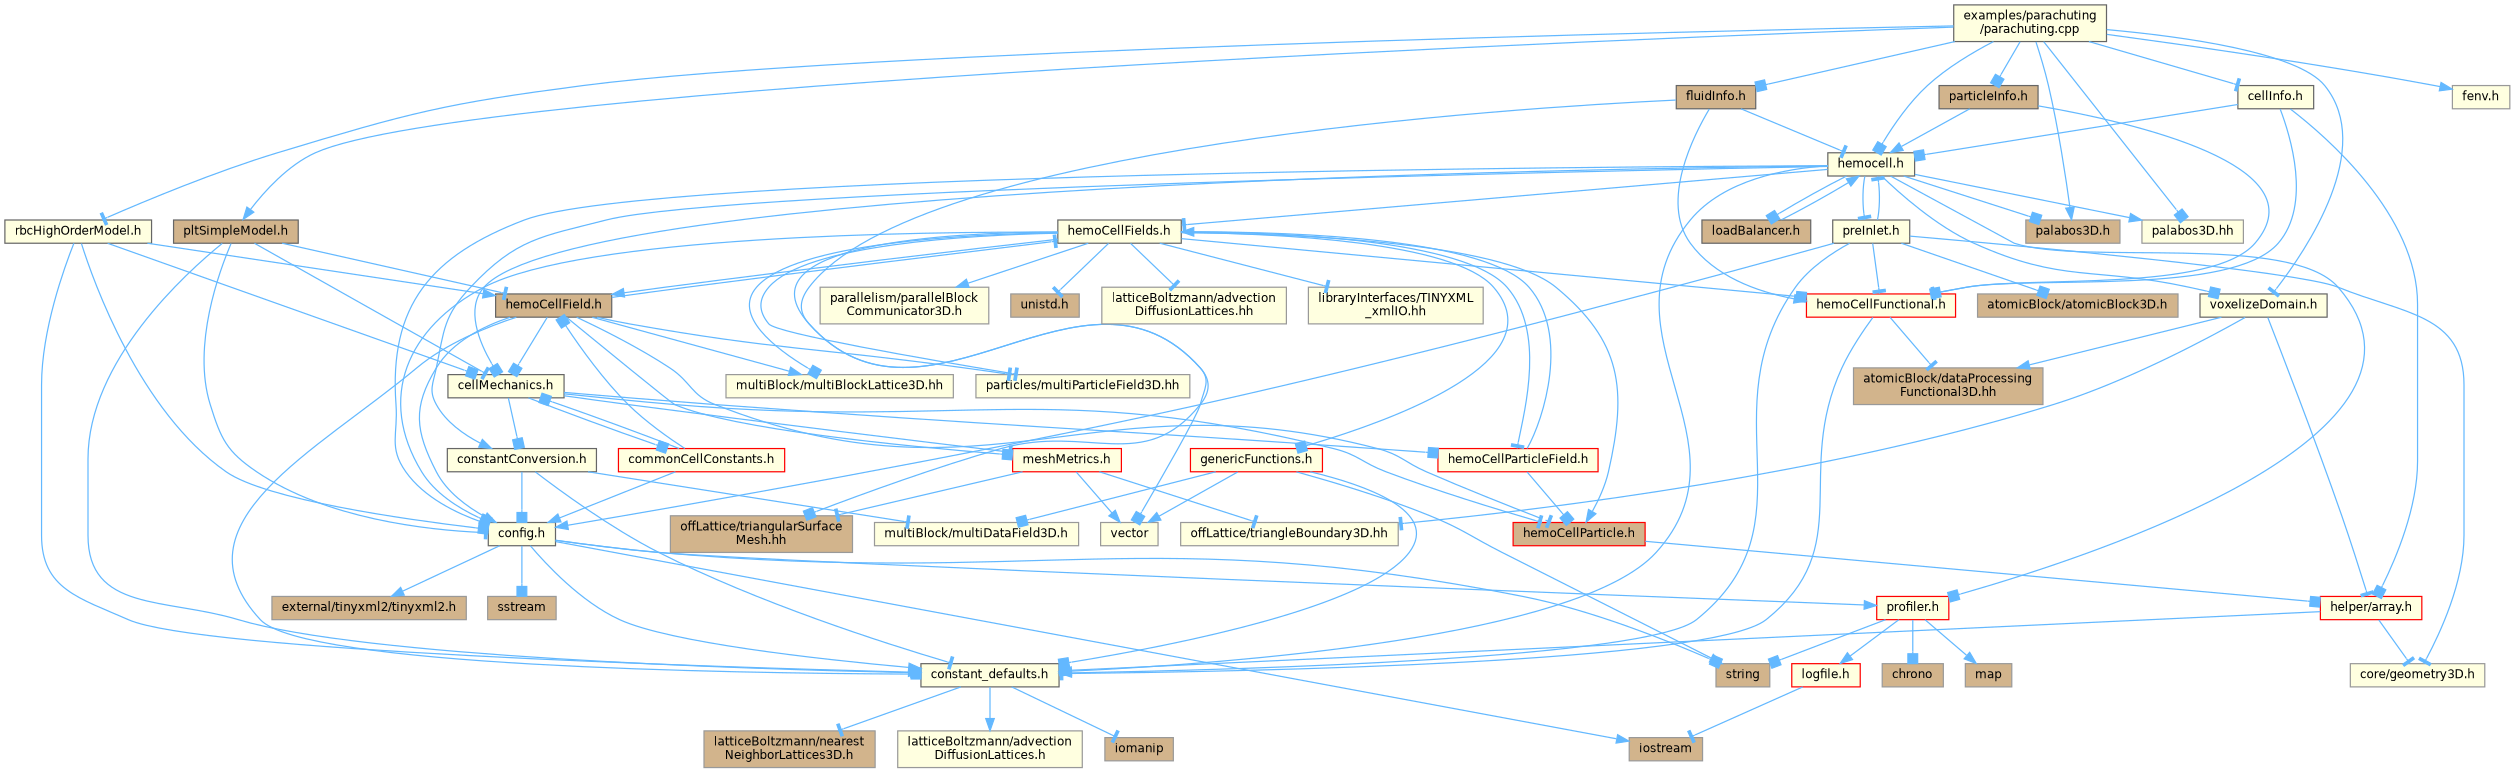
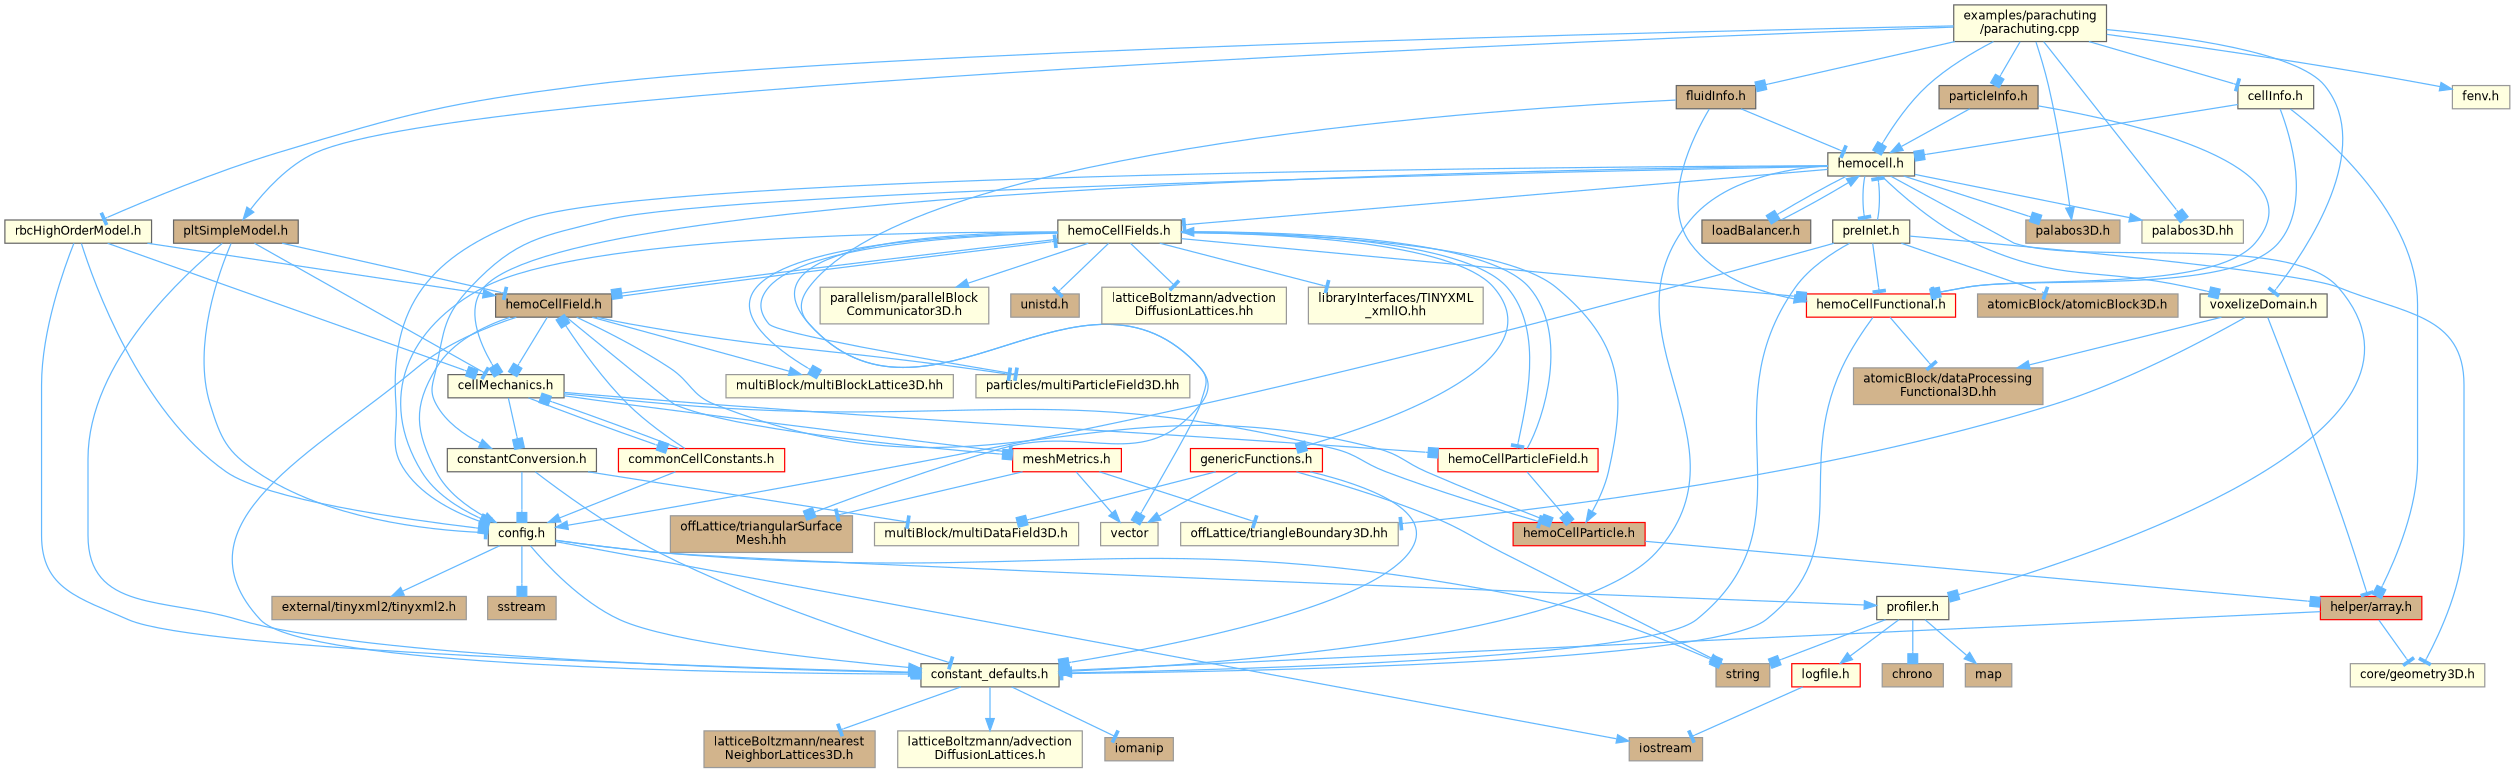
edge "hemoCellFields.h" -> "hemoCellField.h": arrowhead normal -> box
edge "preInlet.h" -> "atomicBlock/atomicBlock3D.h": arrowhead box -> tee
edge "hemoCellField.h" -> "hemoCellParticle.h": arrowhead tee -> box
node "profiler.h": color red -> grey40
node "helper/array.h": fillcolor lightyellow -> tan
